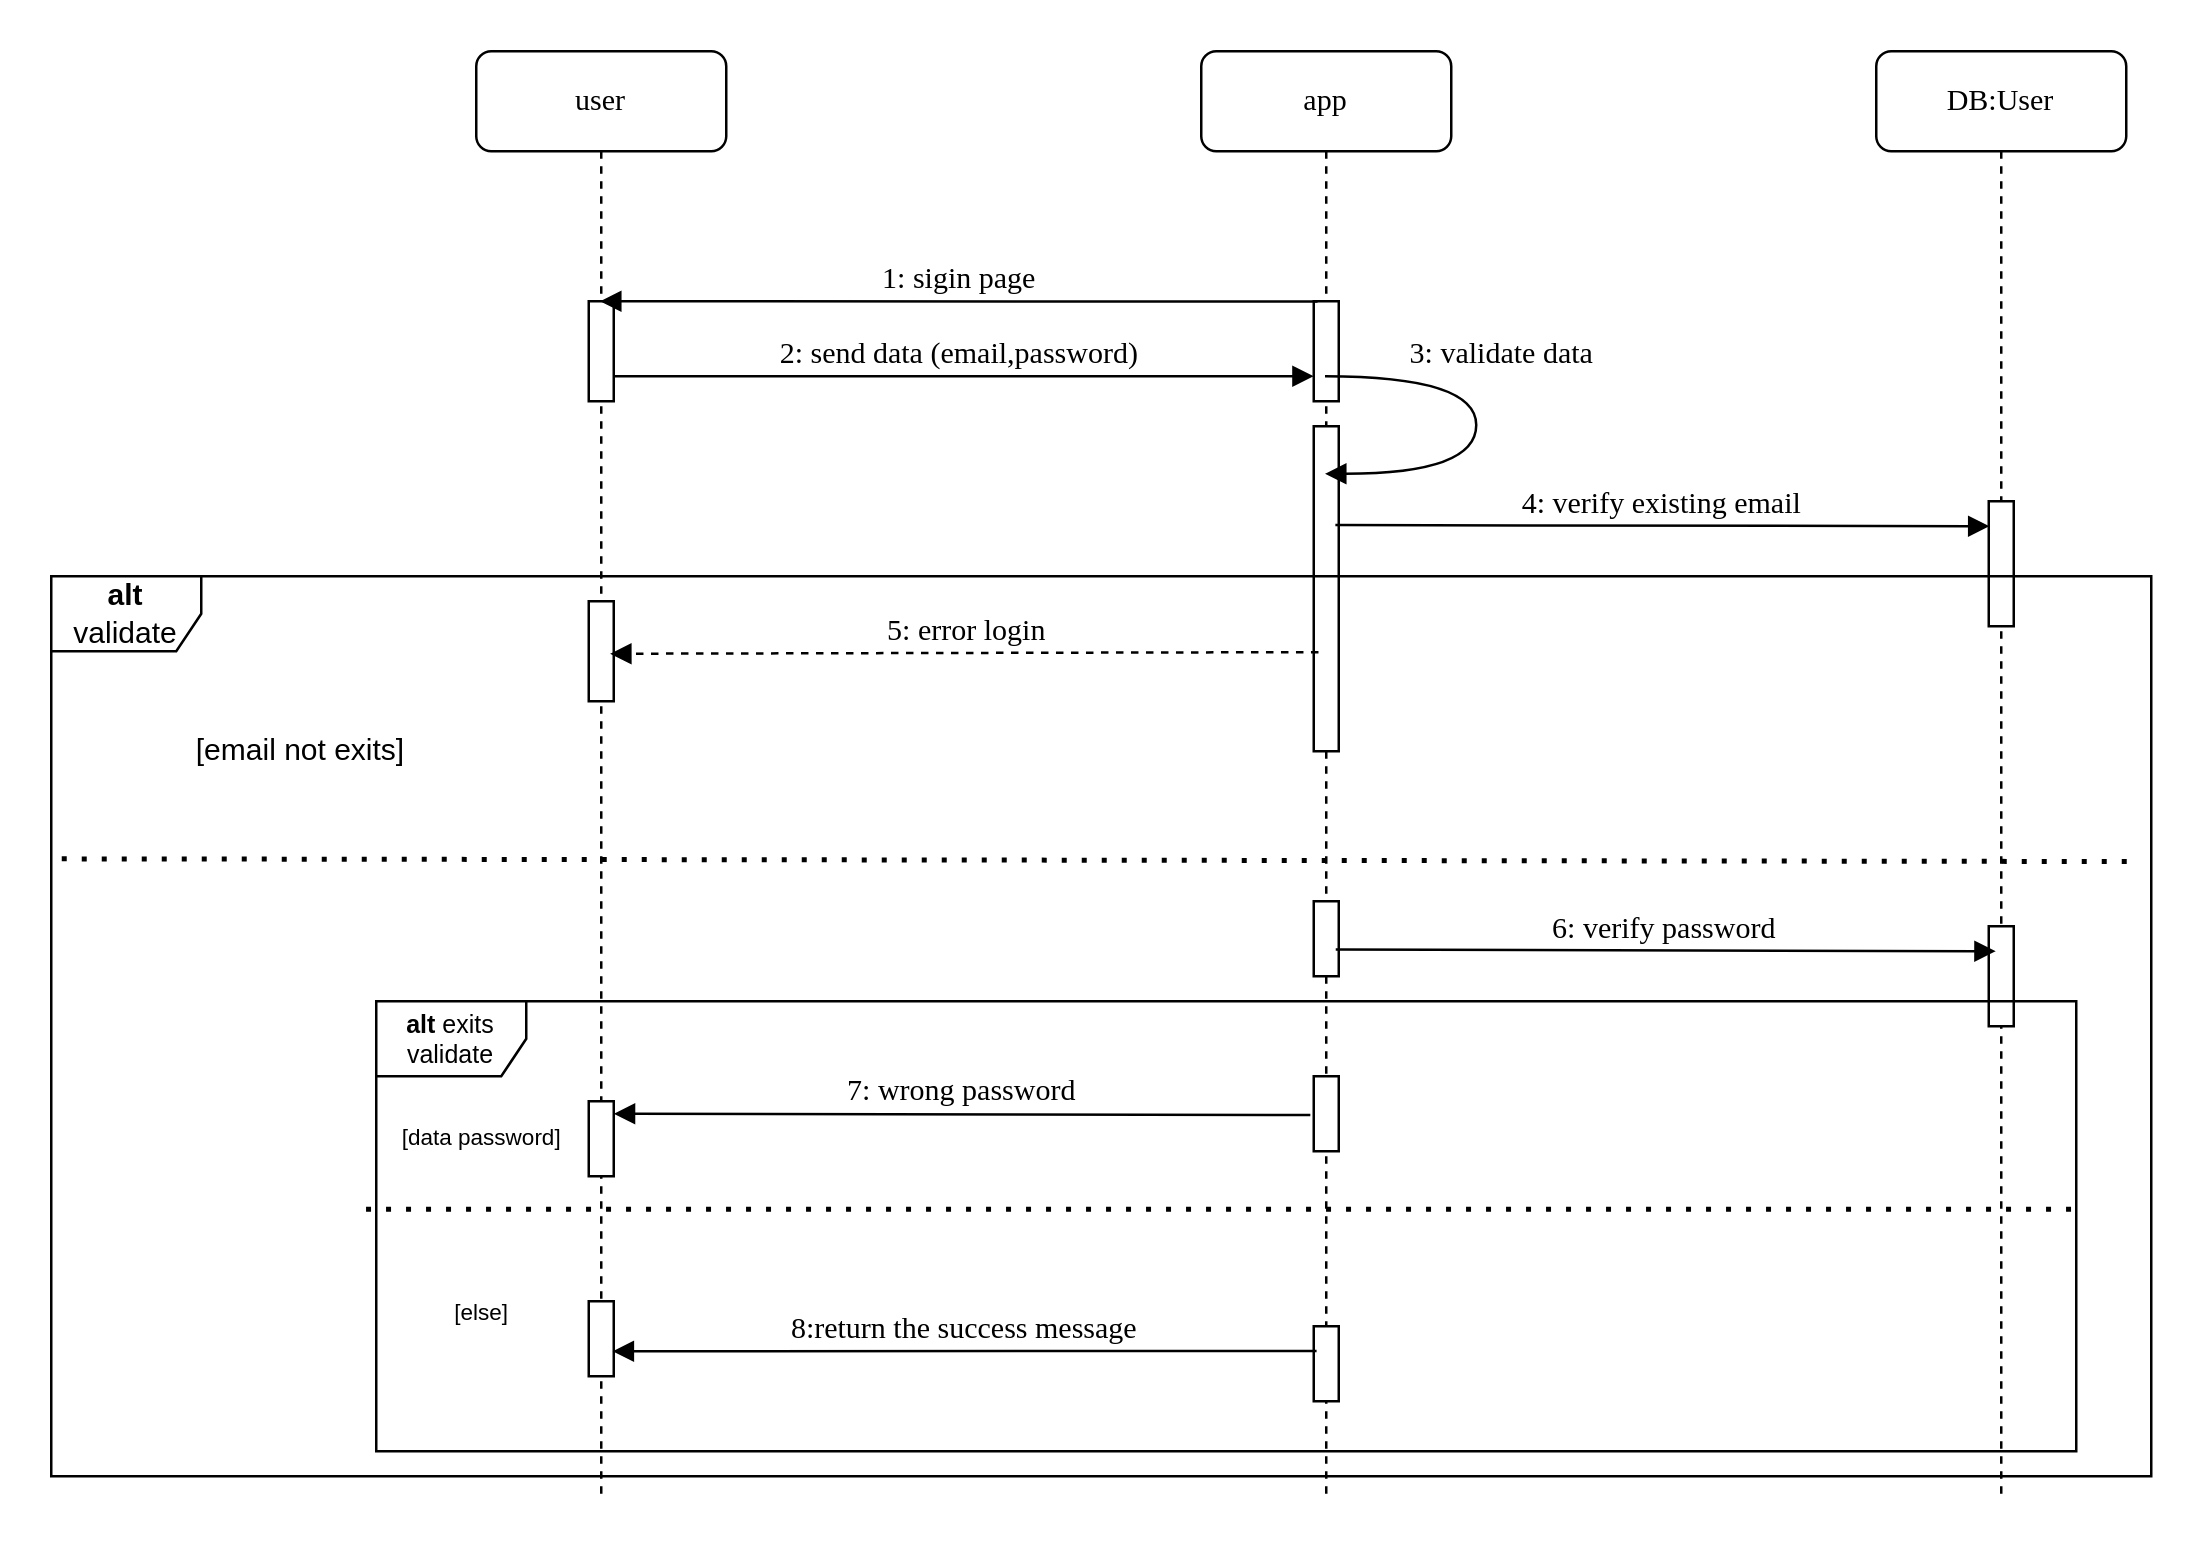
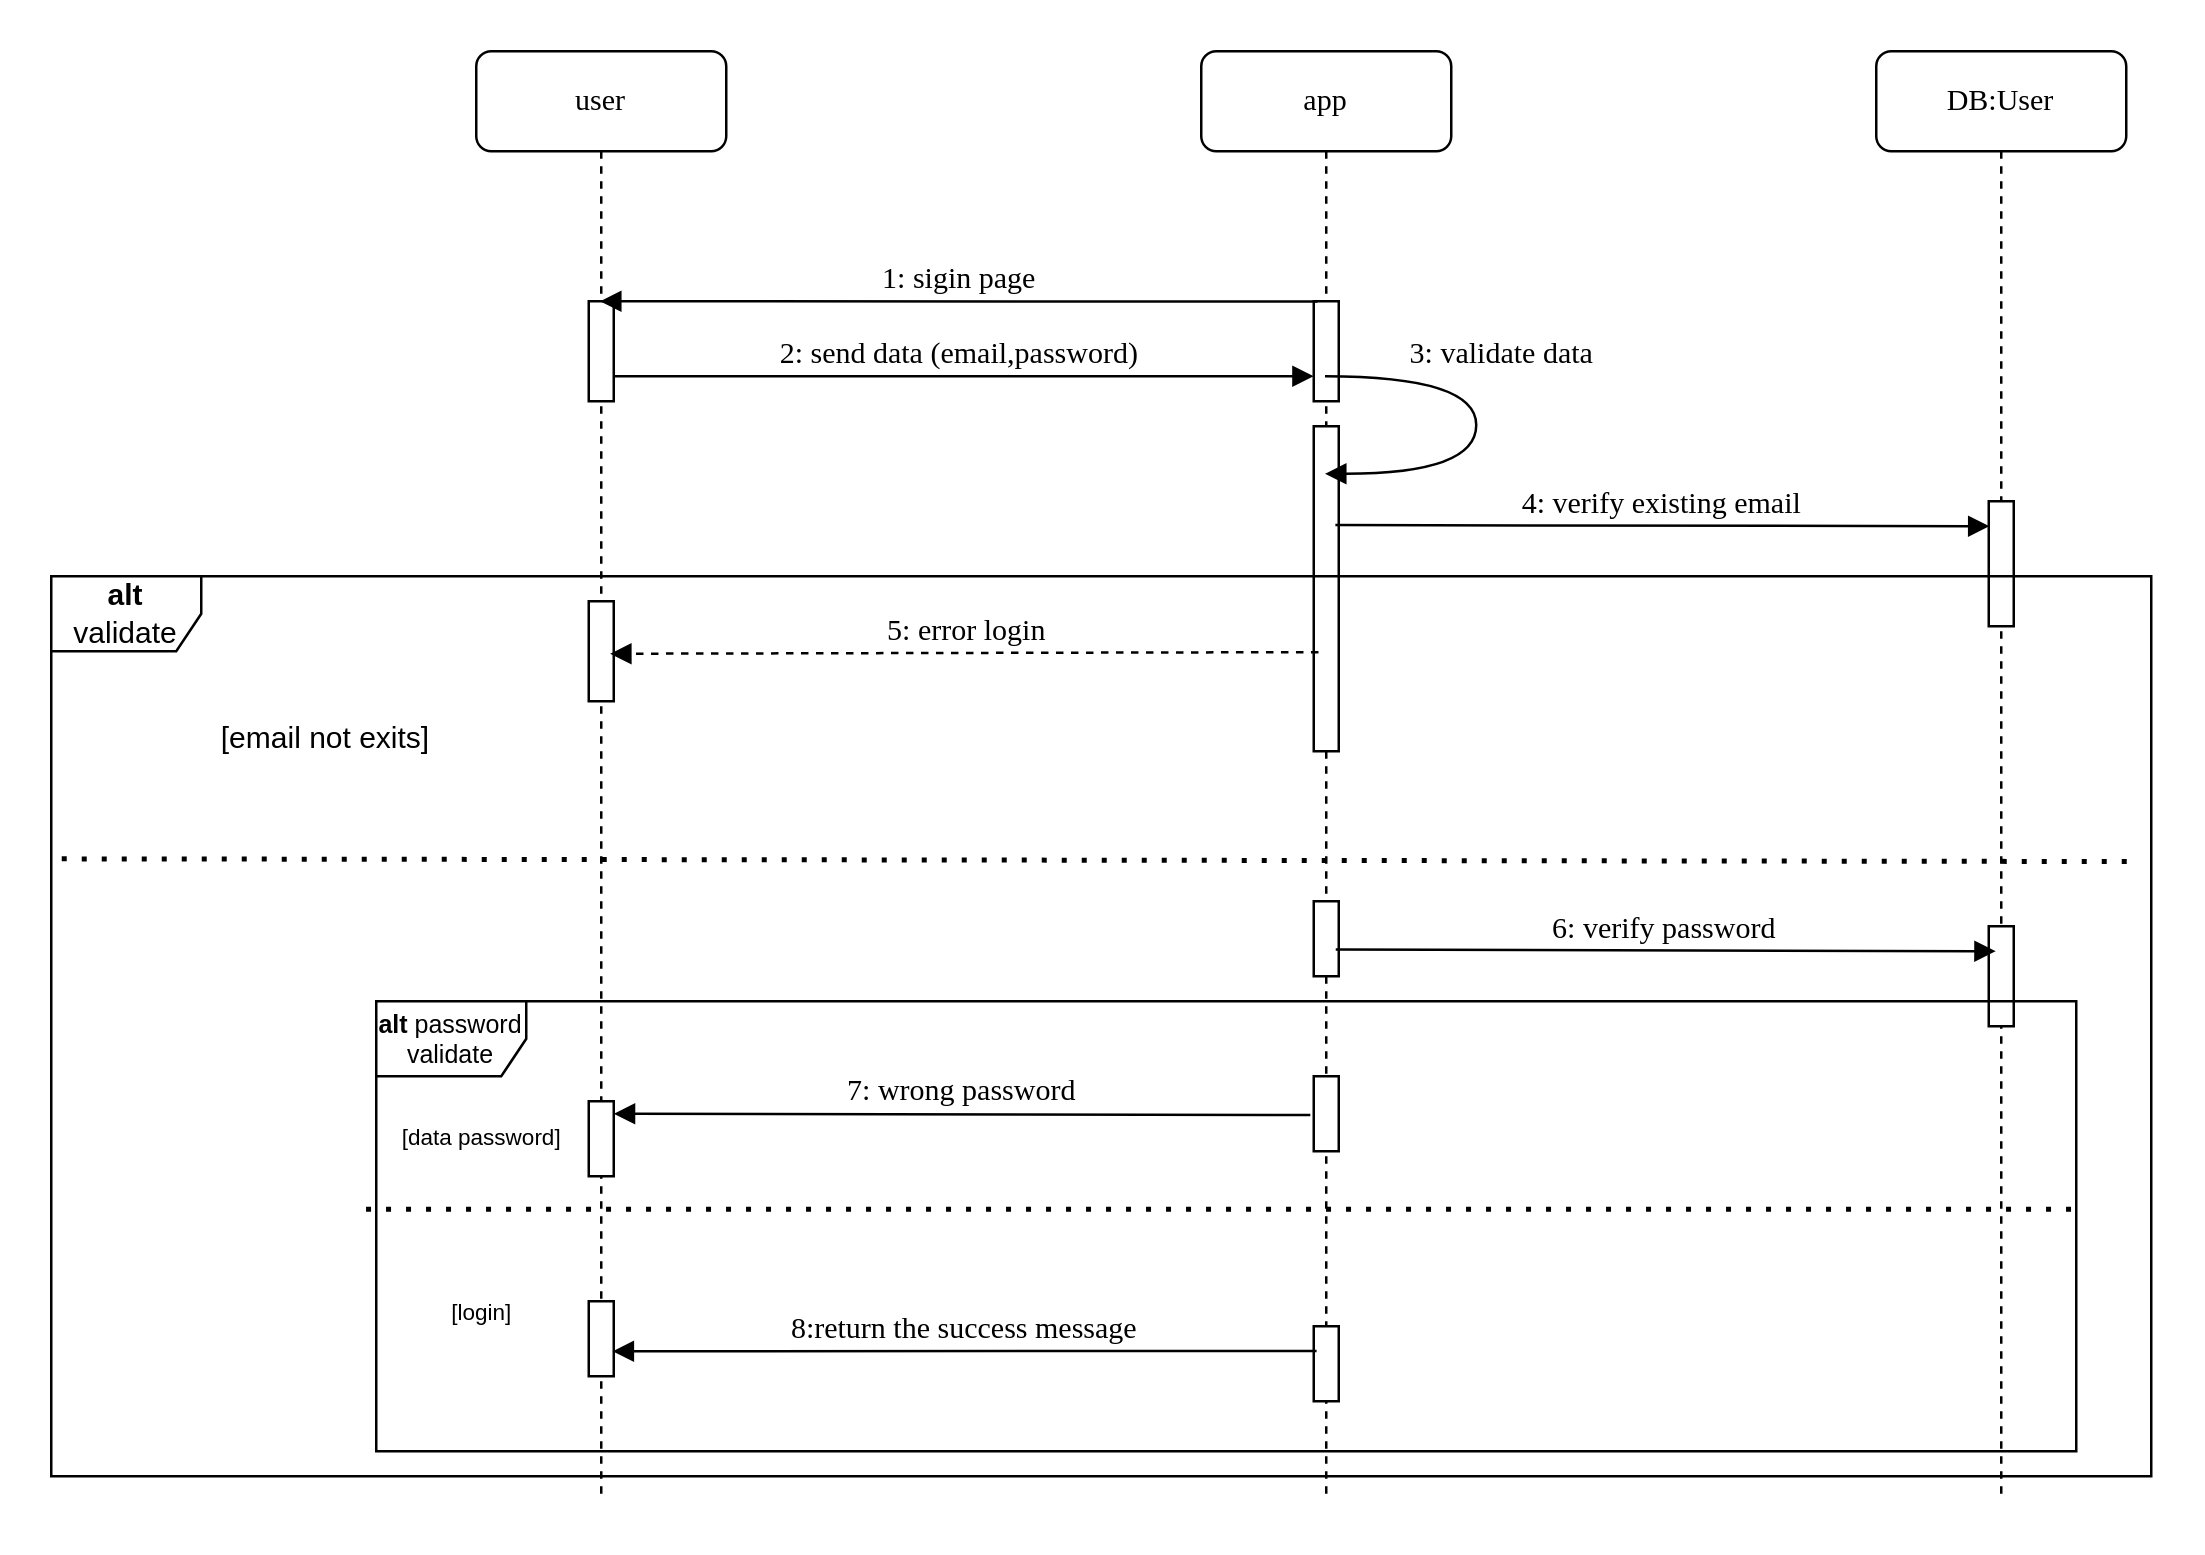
node "[email not exits]": moved (301, 751) -> (326, 739)
node "alt exits validate": label "alt exits validate" -> "alt password validate"
node "[else]": label "[else]" -> "[login]"
